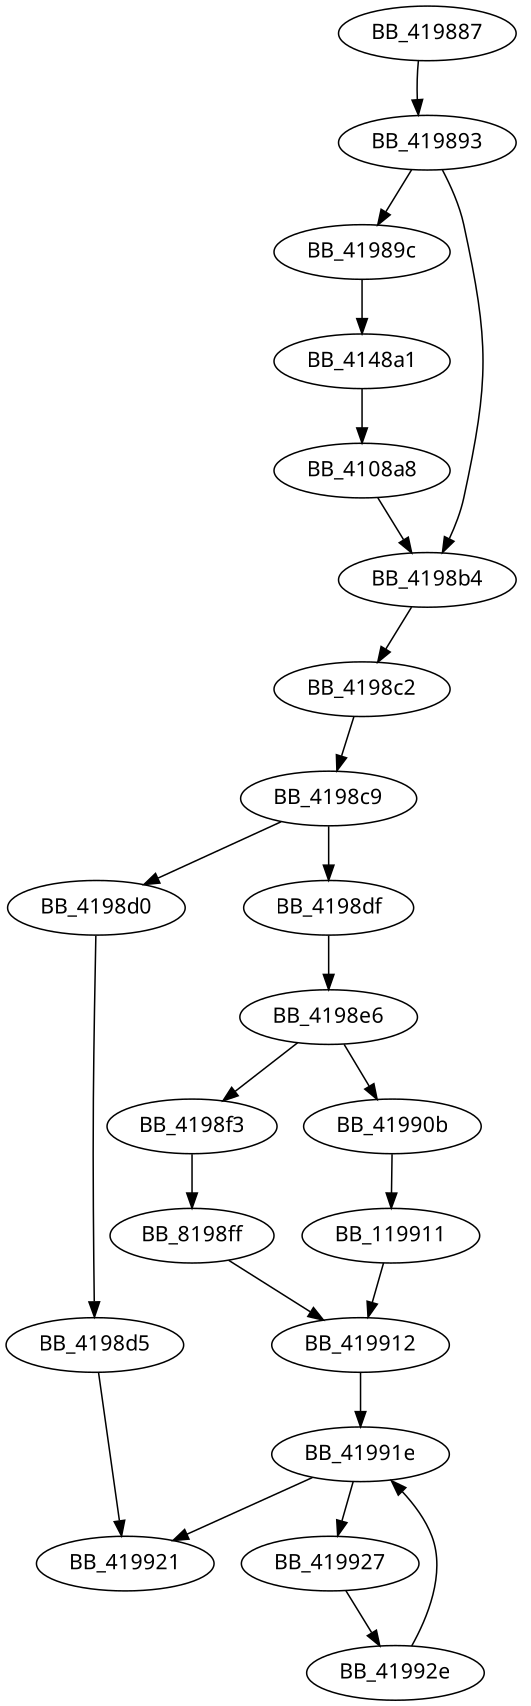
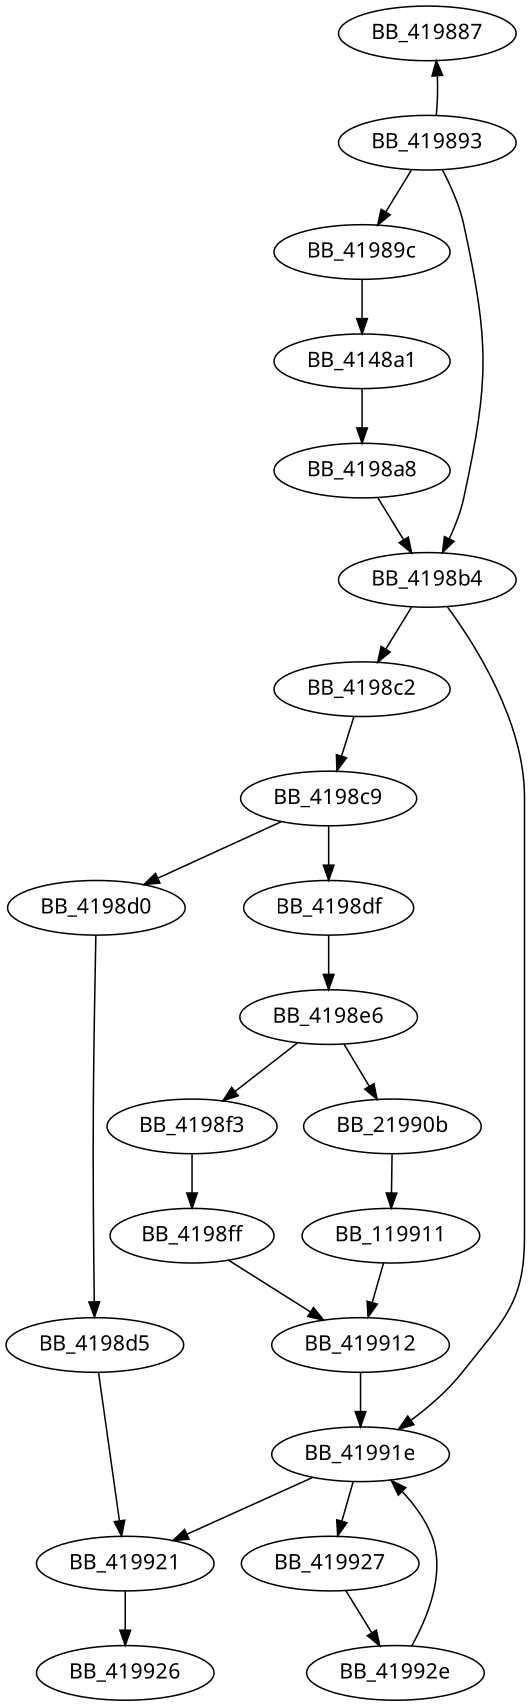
edge "BB_419887" -> "BB_419893": reversed
node "BB_4108a8": label "BB_4108a8" -> "BB_4198a8"
edge "BB_4198b4" -> "BB_41991e": added
node "BB_41990b": label "BB_41990b" -> "BB_21990b"
node "BB_8198ff": label "BB_8198ff" -> "BB_4198ff"
node "BB_419926": added
